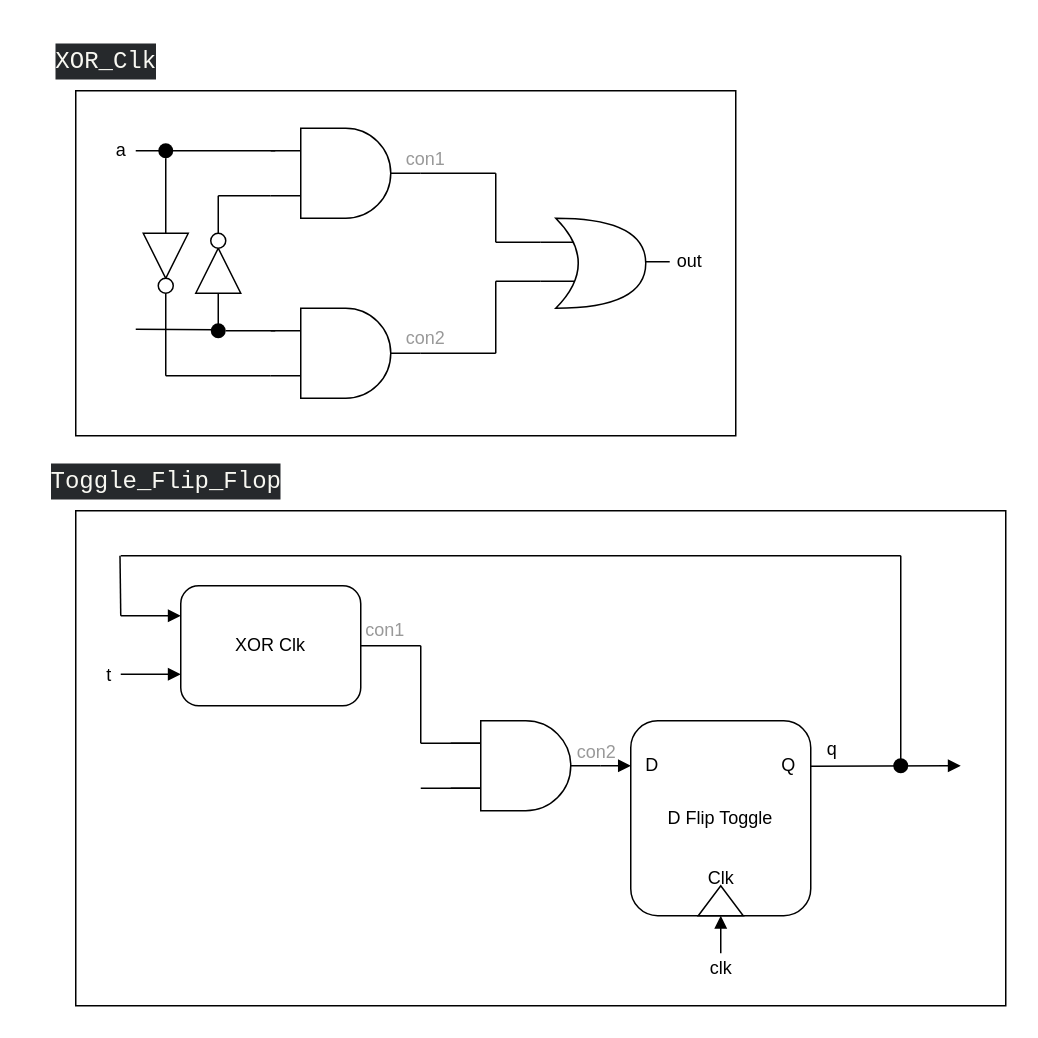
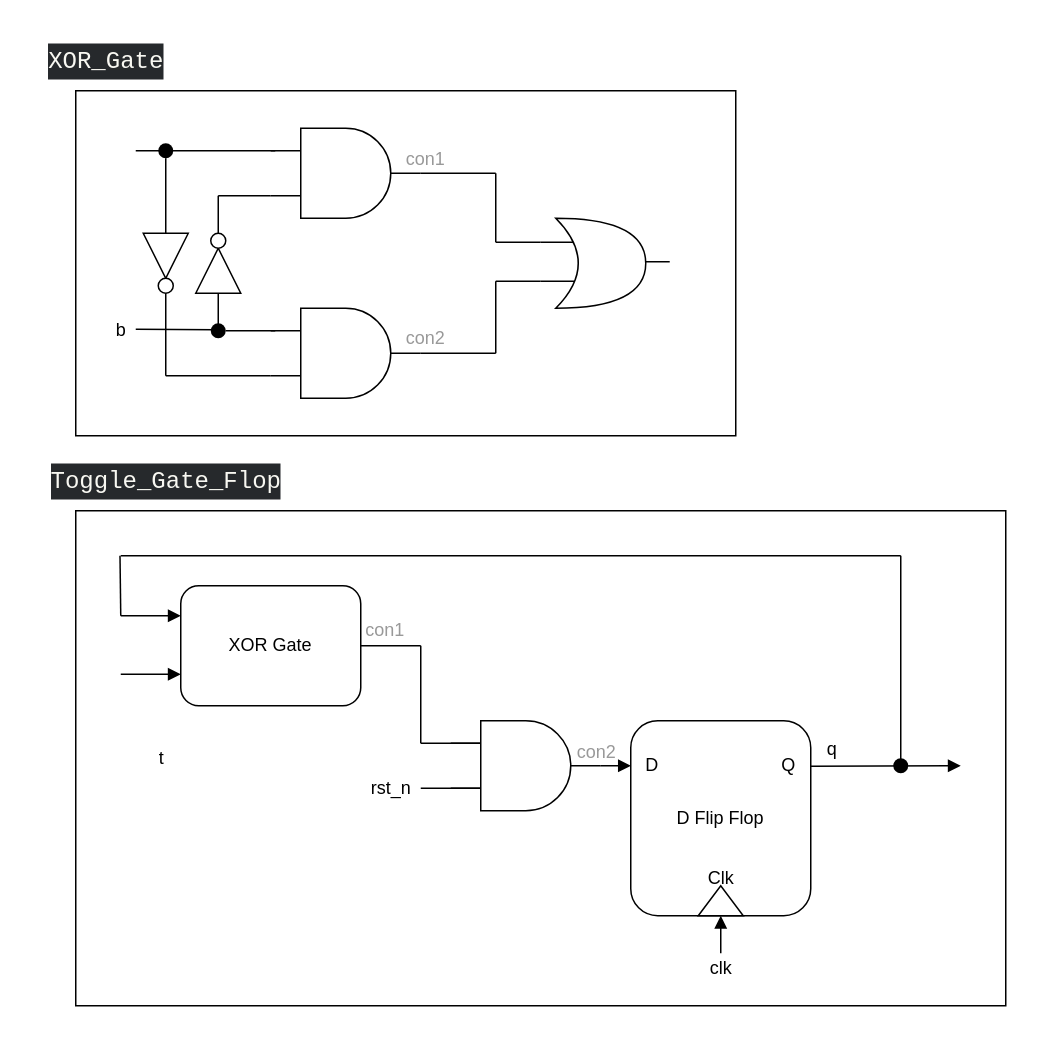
node "XOR_Clk": label "XOR_Clk" -> "XOR_Gate"
node "a": removed
node "out": removed
node "b": added
node "Toggle_Flip_Flop": label "Toggle_Flip_Flop" -> "Toggle_Gate_Flop"
node "XOR Clk": label "XOR Clk" -> "XOR Gate"
node "t": moved (109, 676) -> (161, 758)
node "rst_n": added
node "D Flip Toggle": label "D Flip Toggle" -> "D Flip Flop"
